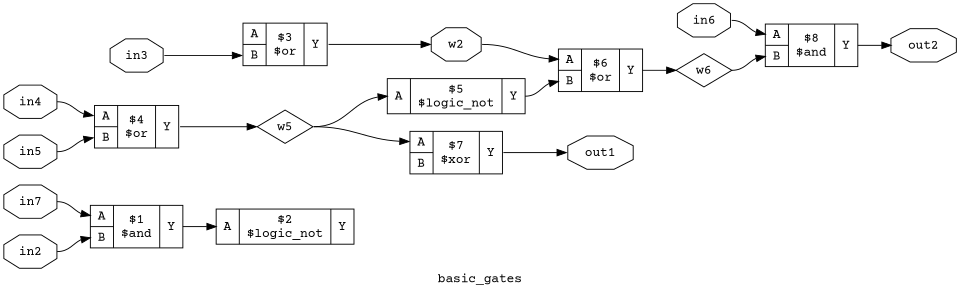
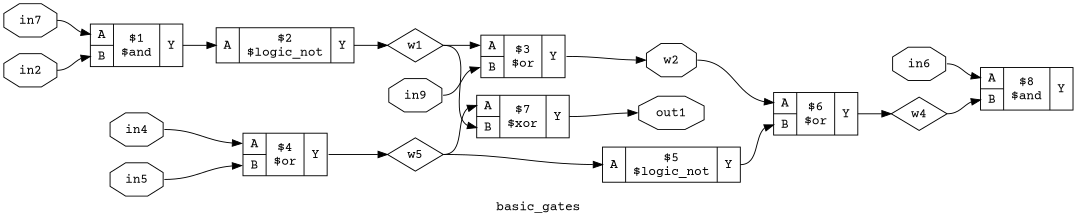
node "w1": added
node "out2": removed
node "in3": label "in3" -> "in9"
node "w6": label "w6" -> "w4"
